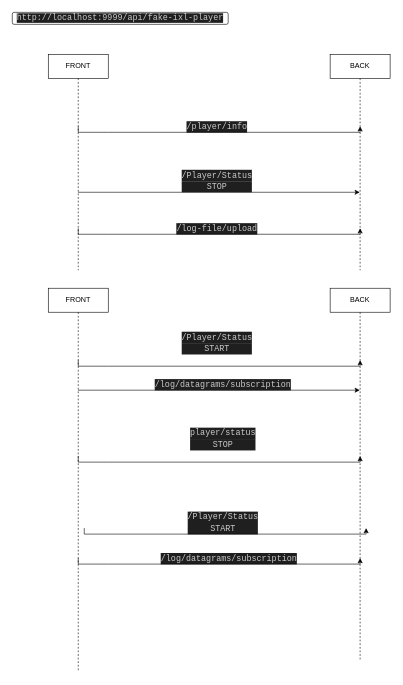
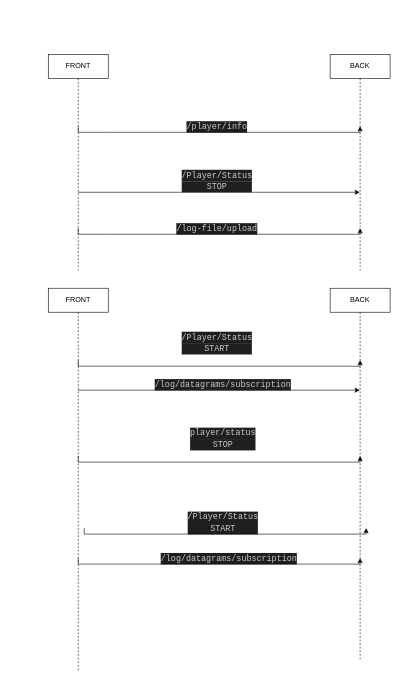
node "http://localhost:9999/api/fake-ixl-player": removed
